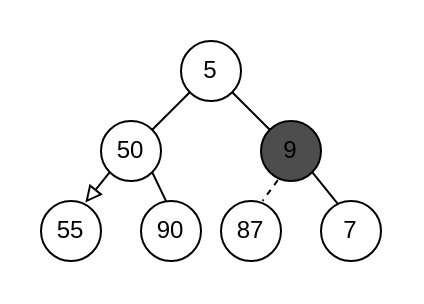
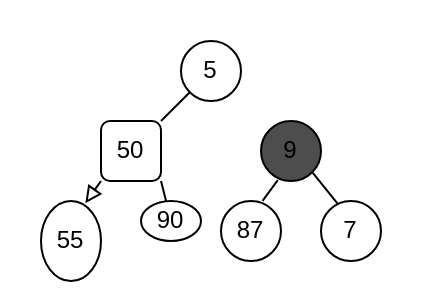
edge "5" -- "9": removed
node "50": shape ellipse -> rounded rectangle
edge "9" -- "87": style dashed -> solid
node "55": size 60x60 -> 60x80
node "90": size 60x60 -> 60x40
